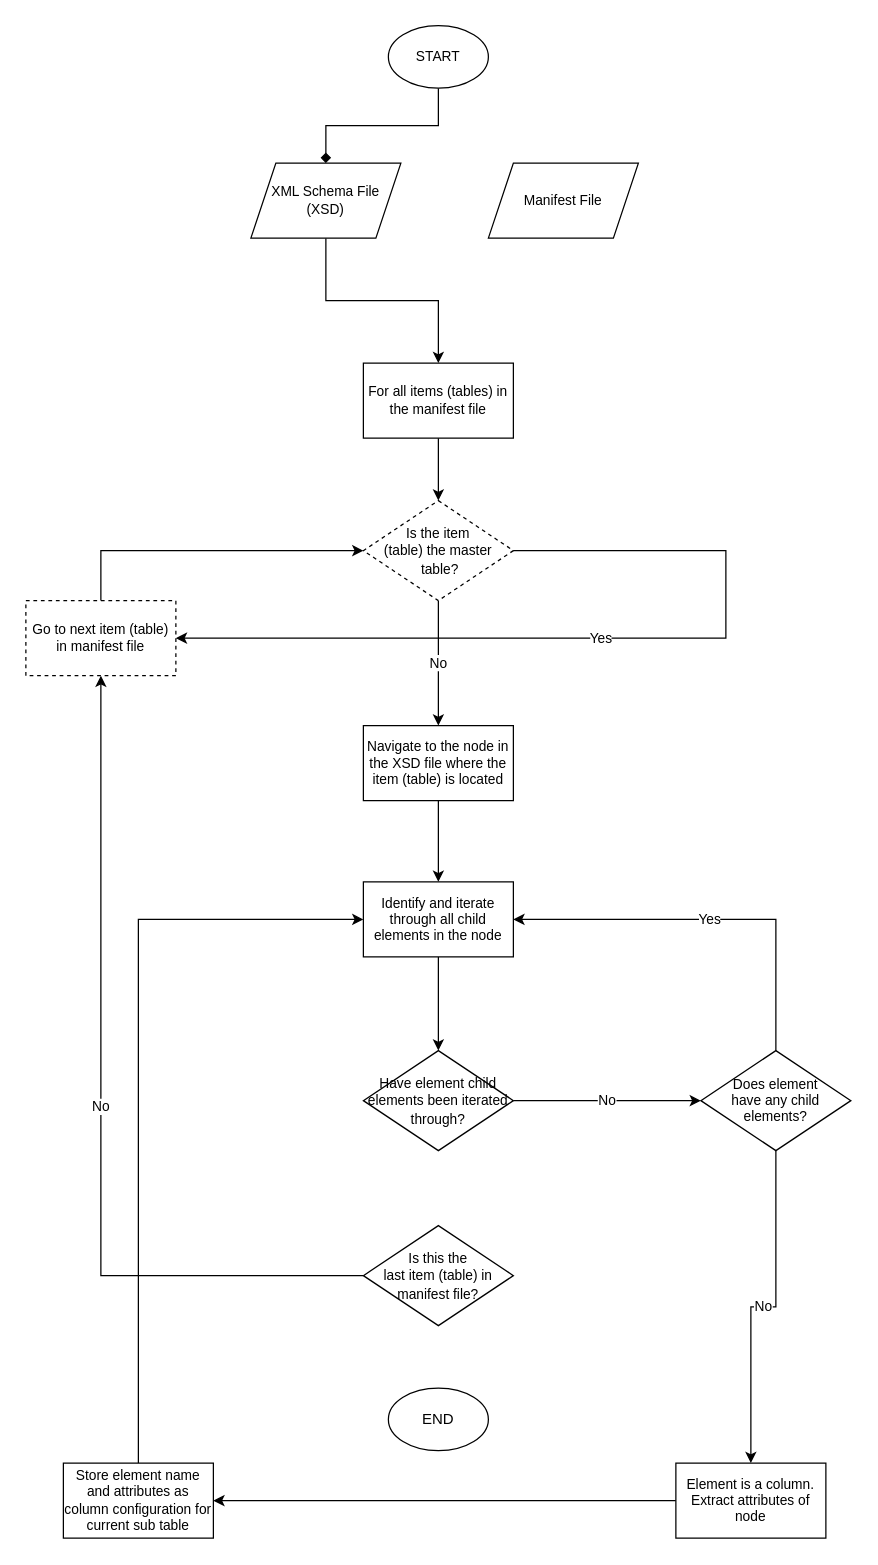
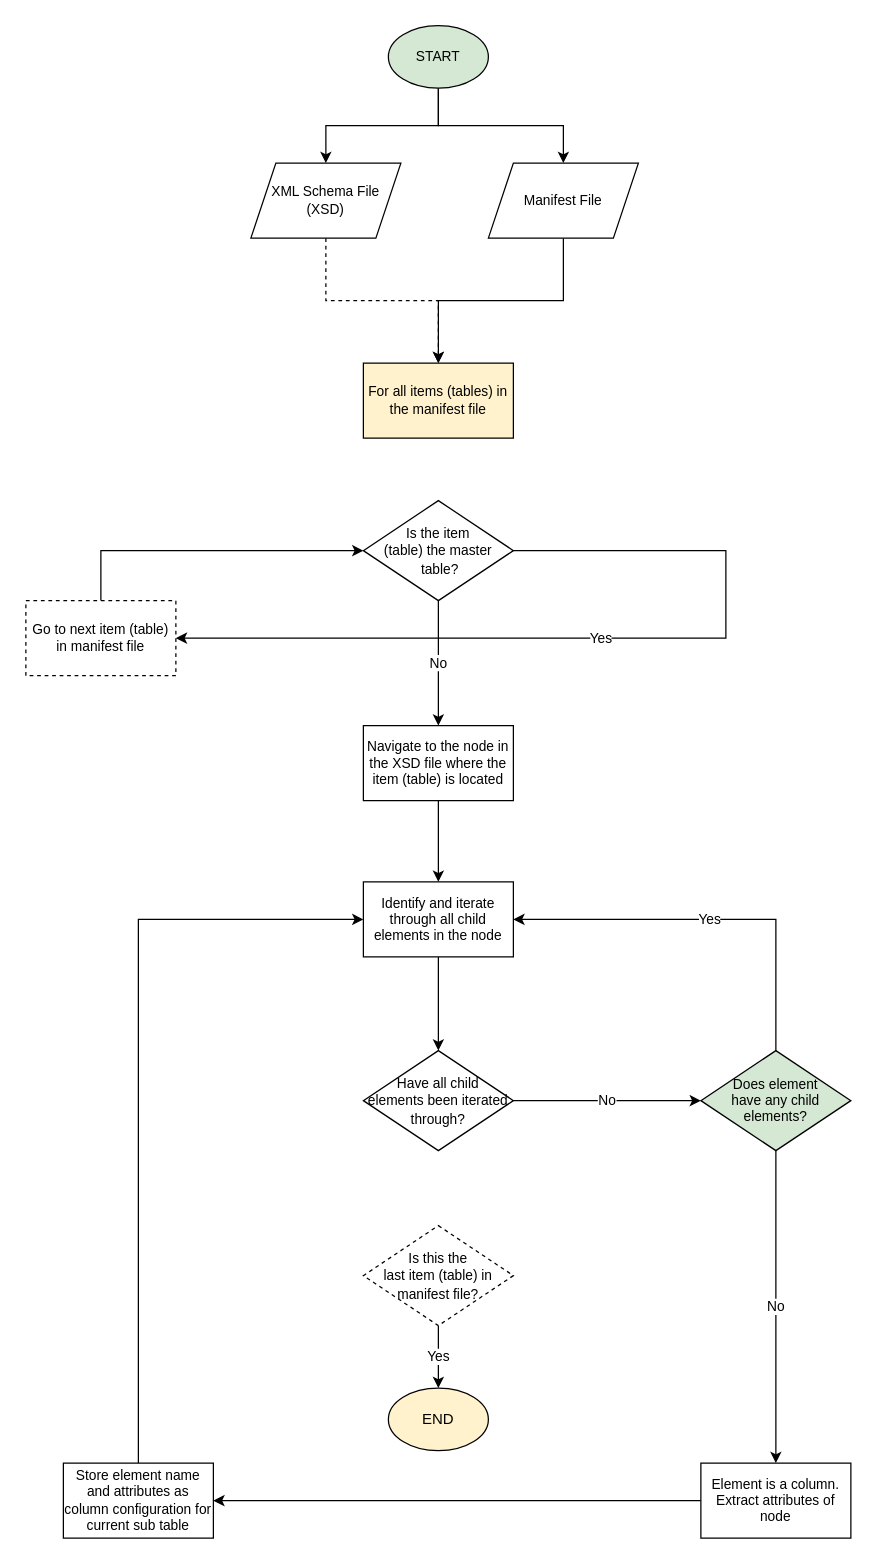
node "START": fillcolor #ffffff -> #d5e8d4
edge "START" -> "Manifest File": added
edge "START" -> "XML Schema File(XSD)": arrowhead diamond -> classic
edge "XML Schema File(XSD)" -> "For all items (tables) in the manifest file": style solid -> dashed
edge "Manifest File" -> "For all items (tables) in the manifest file": added
node "For all items (tables) in the manifest file": fillcolor #ffffff -> #fff2cc
edge "For all items (tables) in the manifest file" -> "Is the item (table) the master table?": removed
node "Is the item (table) the master table?": style dashed -> solid
node "Have element child elements been iterated through?": label "Have element child elements been iterated through?" -> "Have all child elements been iterated through?"
node "Does element have any child elements?": fillcolor #ffffff -> #d5e8d4
edge "Is this the last item (table) in manifest file?" -> "Go to next item (table) in manifest file": removed, label "No"
node "Is this the last item (table) in manifest file?": style solid -> dashed
edge "Is this the last item (table) in manifest file?" -> "END": added, label "Yes"
node "END": fillcolor #ffffff -> #fff2cc
node "Element is a column. Extract attributes of node": moved (751, 1501) -> (776, 1501)
